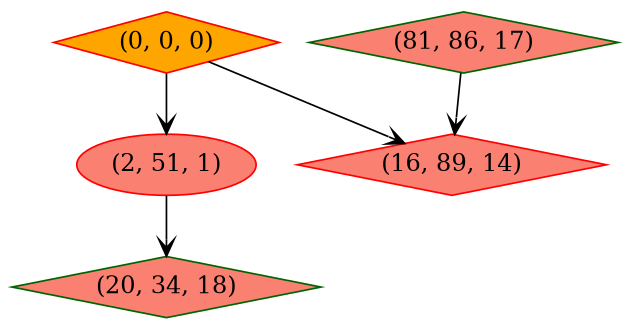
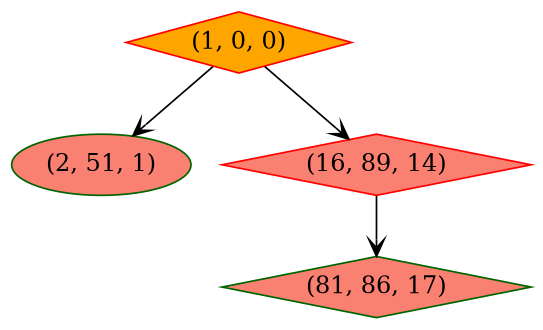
node "(0, 0, 0)": label "(0, 0, 0)" -> "(1, 0, 0)"
edge "(81, 86, 17)" -> "(16, 89, 14)": reversed
node "(2, 51, 1)": color red -> darkgreen
node "(20, 34, 18)": removed
